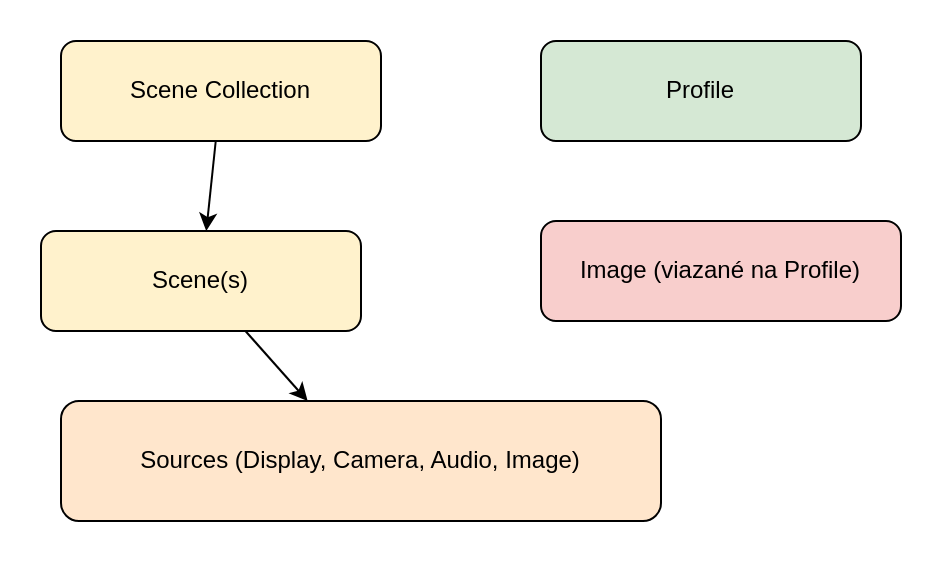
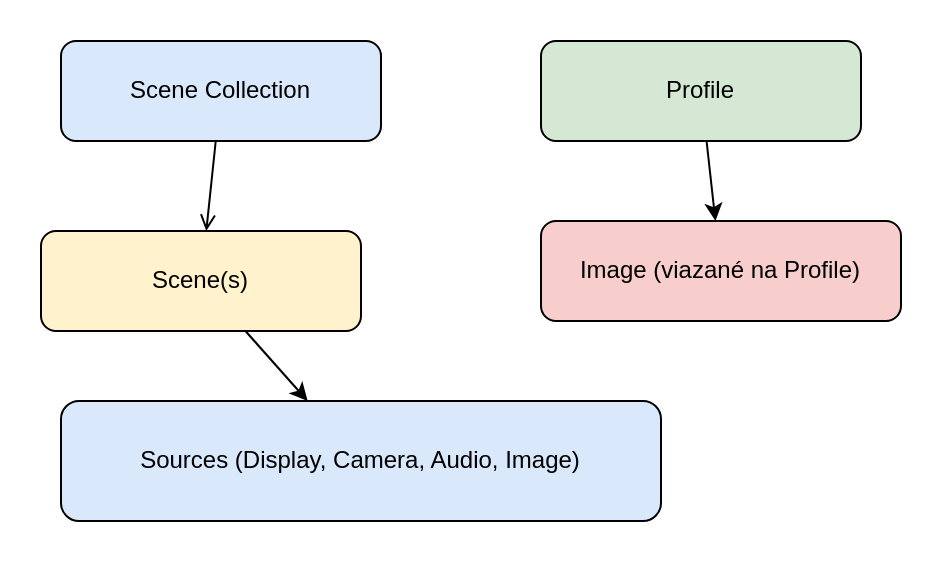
node "Scene Collection": fillcolor #fff2cc -> #dae8fc
edge "Profile" -> "Image (viazané na Profile)": added
edge "Scene Collection" -> "Scene(s)": arrowhead classic -> open
node "Sources (Display, Camera, Audio, Image)": fillcolor #ffe6cc -> #dae8fc
